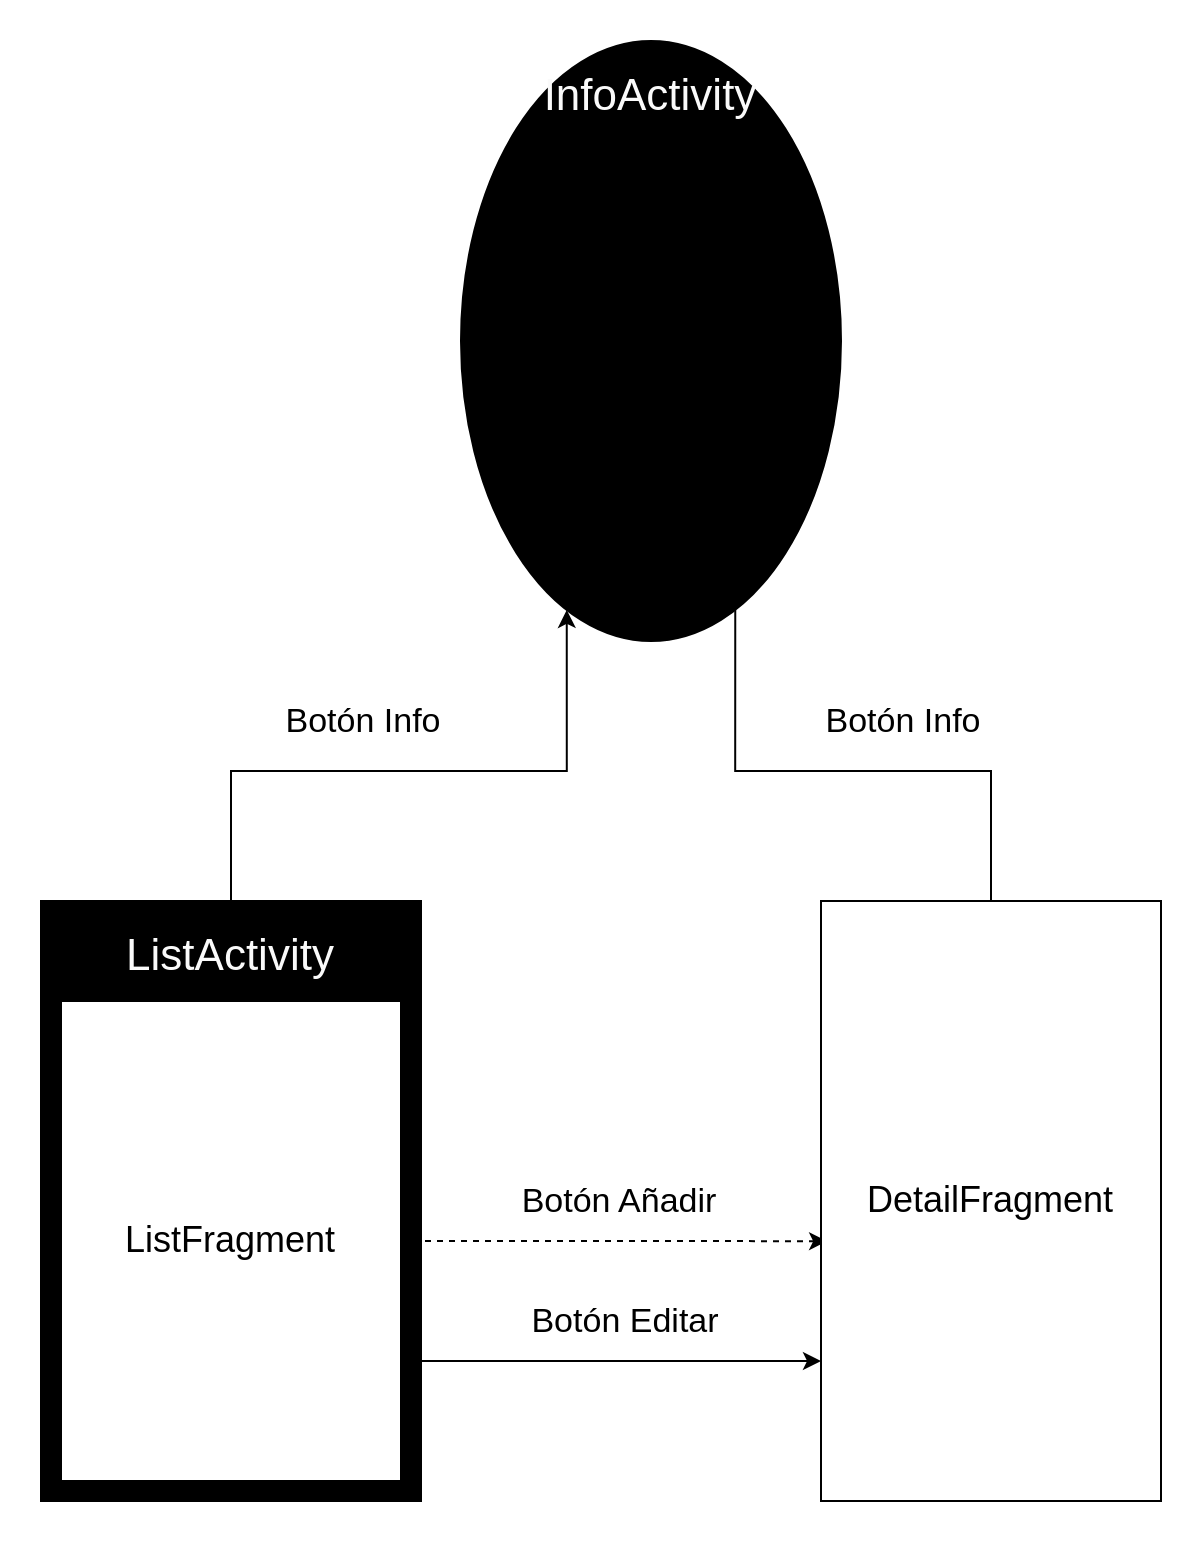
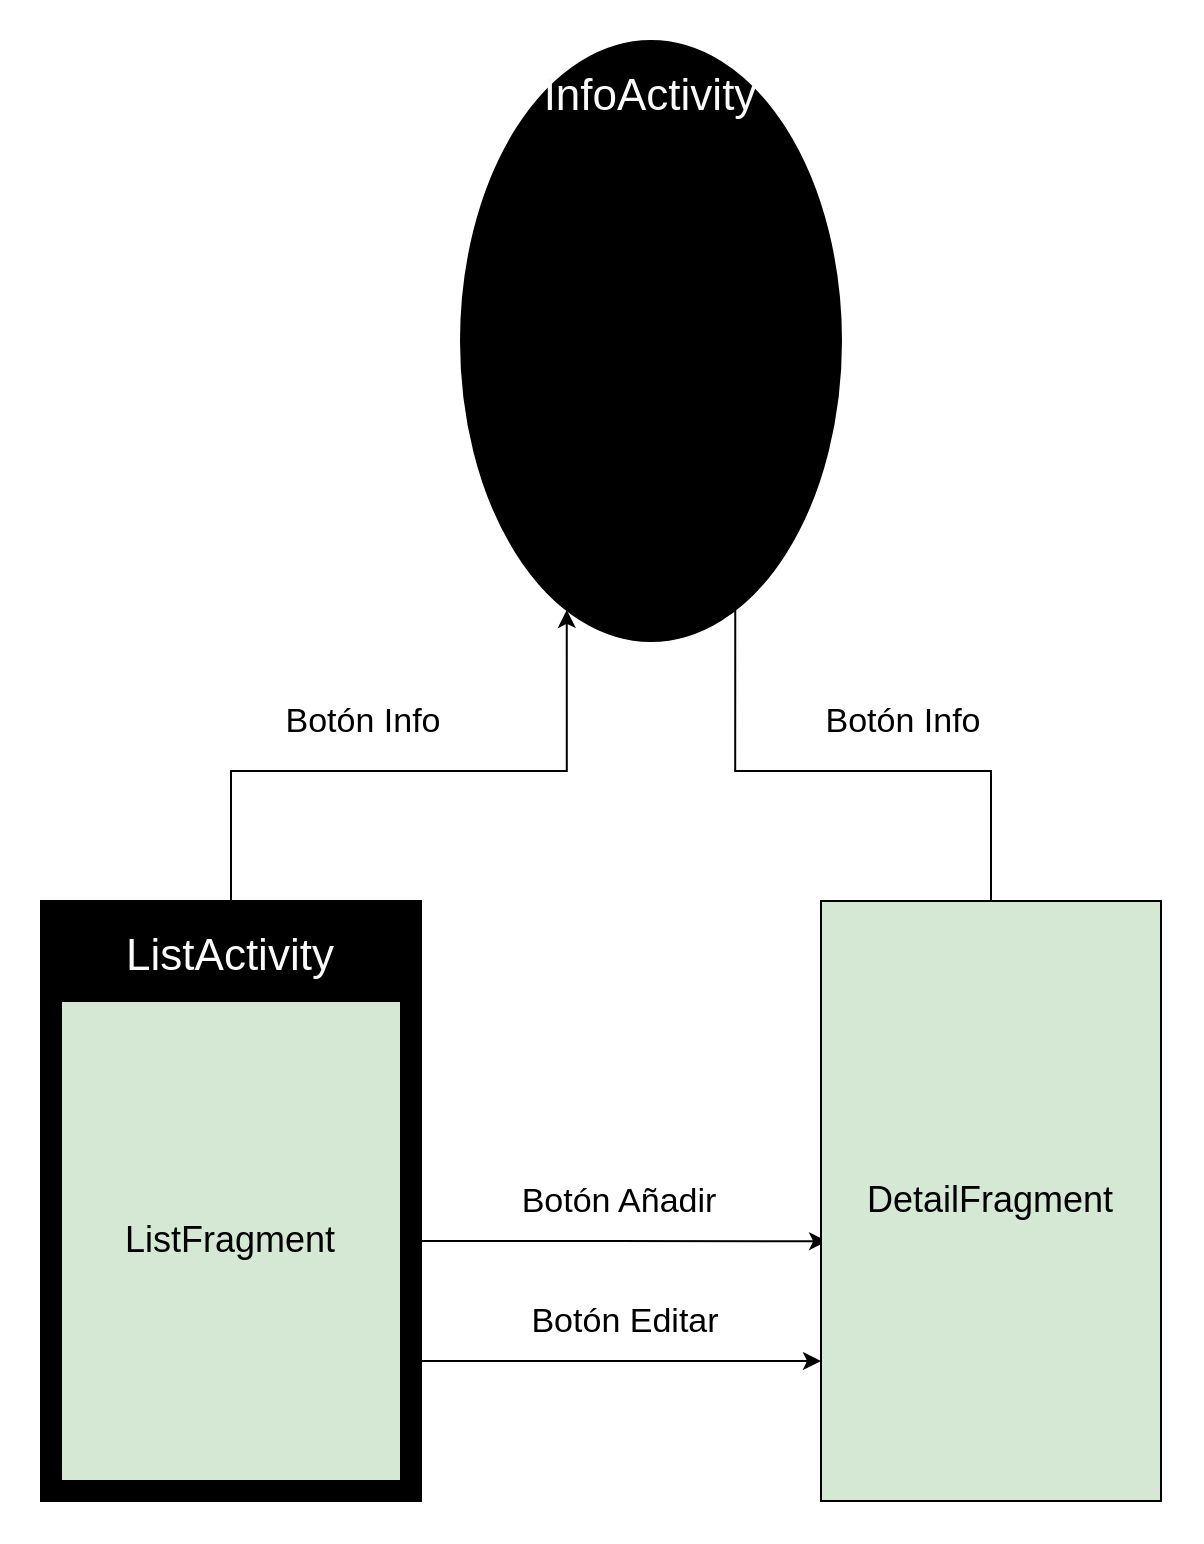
node "DetailFragment": fillcolor #ffffff -> #d5e8d4
node "ListFragment": fillcolor #ffffff -> #d5e8d4
edge "ListFragment" -> "DetailFragment": style dashed -> solid
